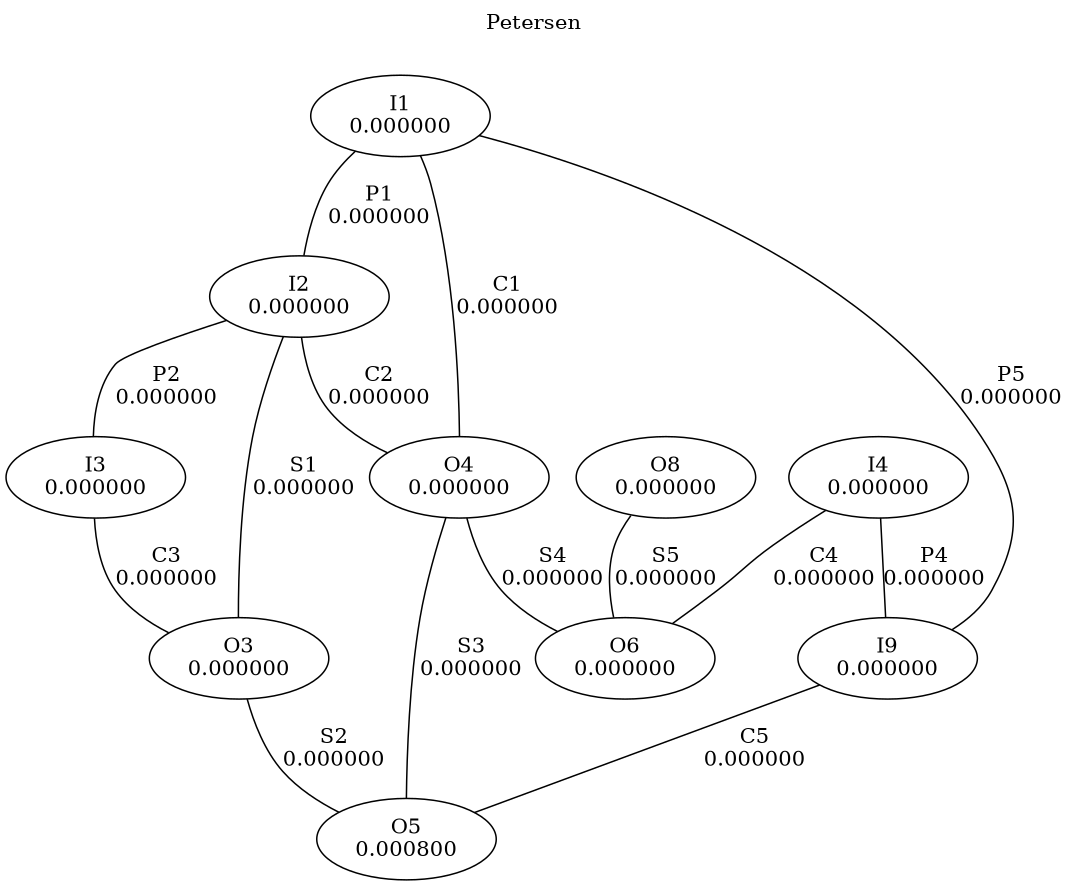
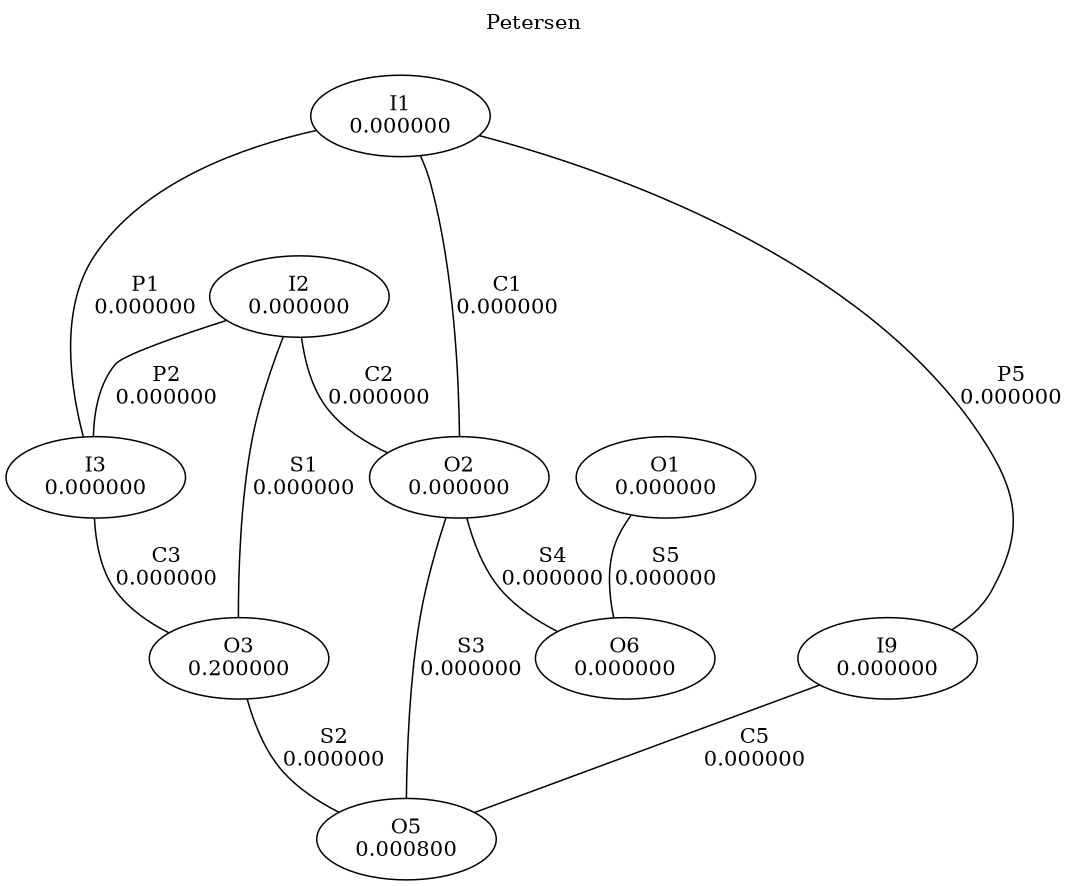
edge "I1 0.000000" -- "I2 0.000000": now "I1 0.000000" -- "I3 0.000000"
node "O4 0.000000": label "O4 0.000000" -> "O2 0.000000"
node "O8 0.000000": label "O8 0.000000" -> "O1 0.000000"
node "I4 0.000000": removed
node "O3 0.000000": label "O3 0.000000" -> "O3 0.200000"
